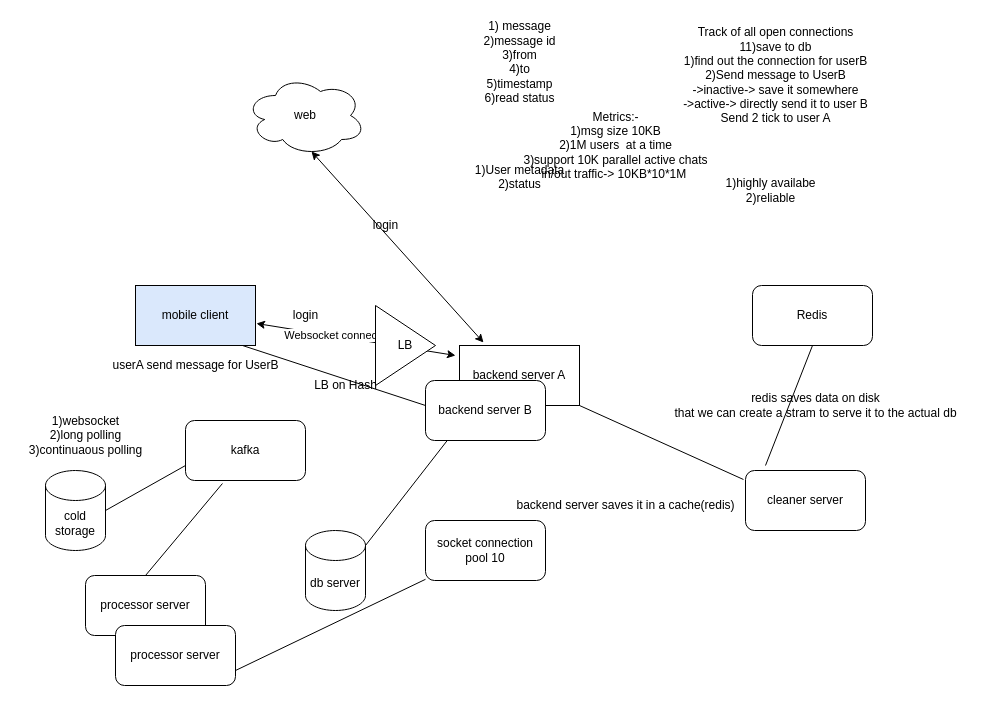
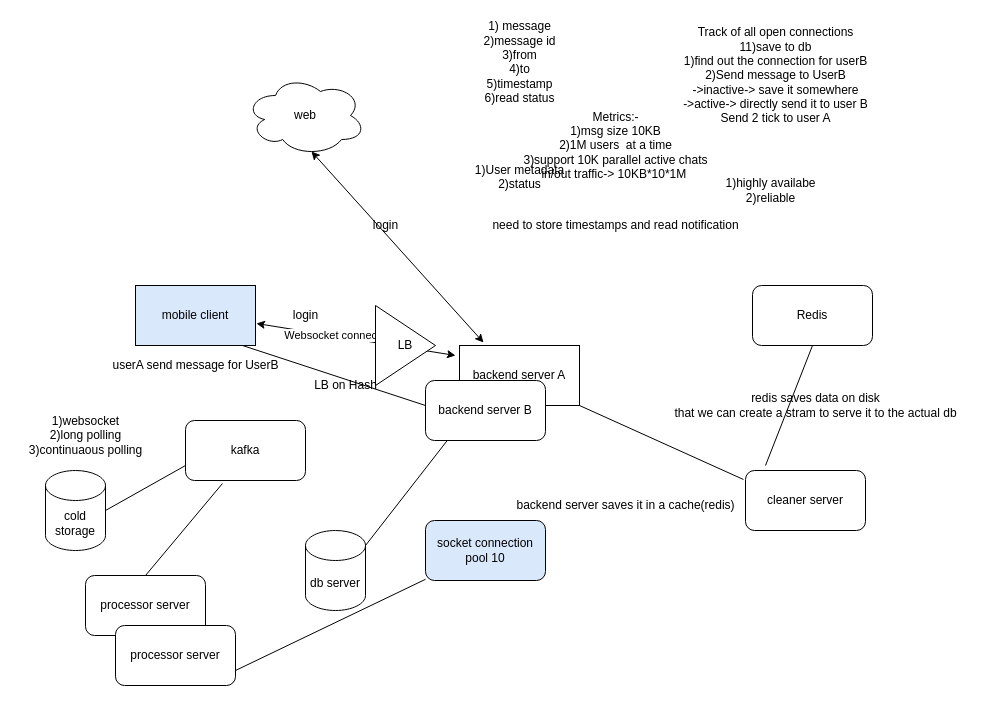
node "need to store timestamps and read notification": added
node "socket connection pool 10": fillcolor #ffffff -> #dae8fc
